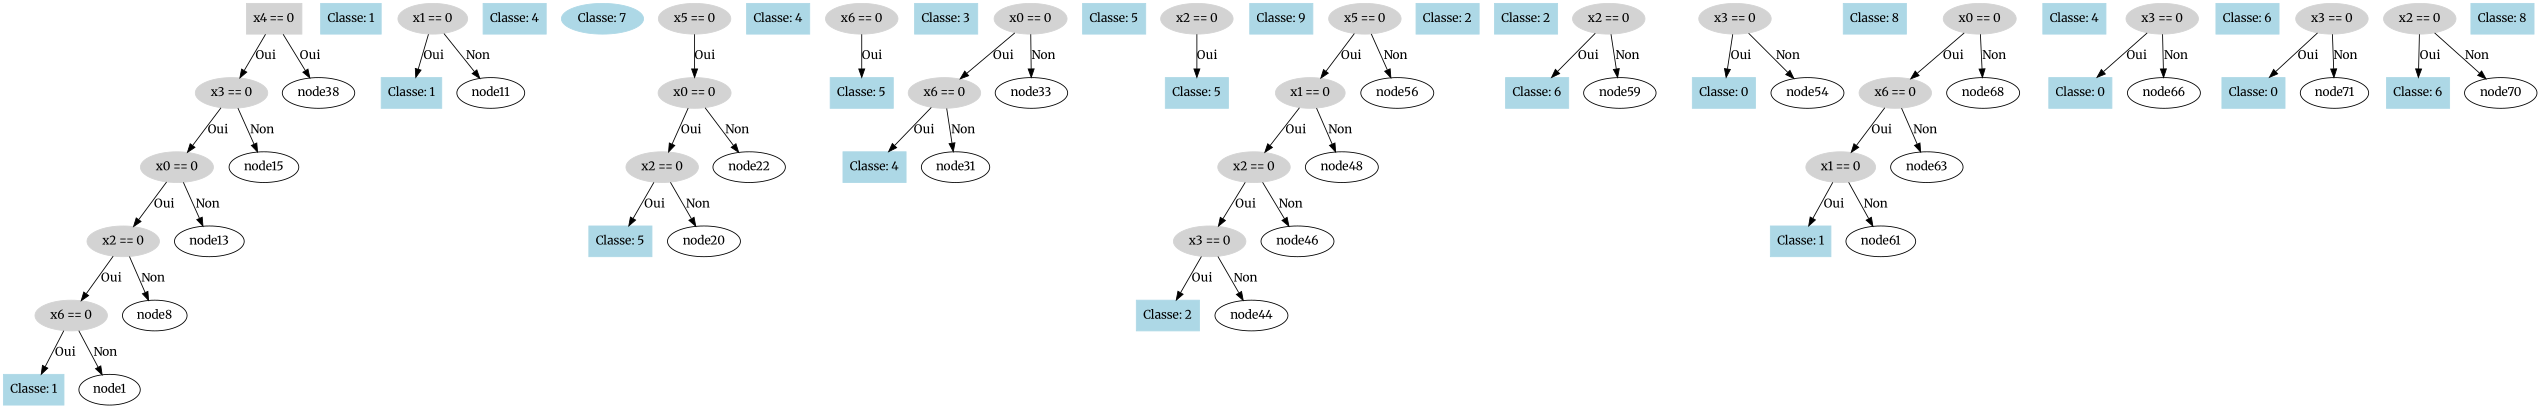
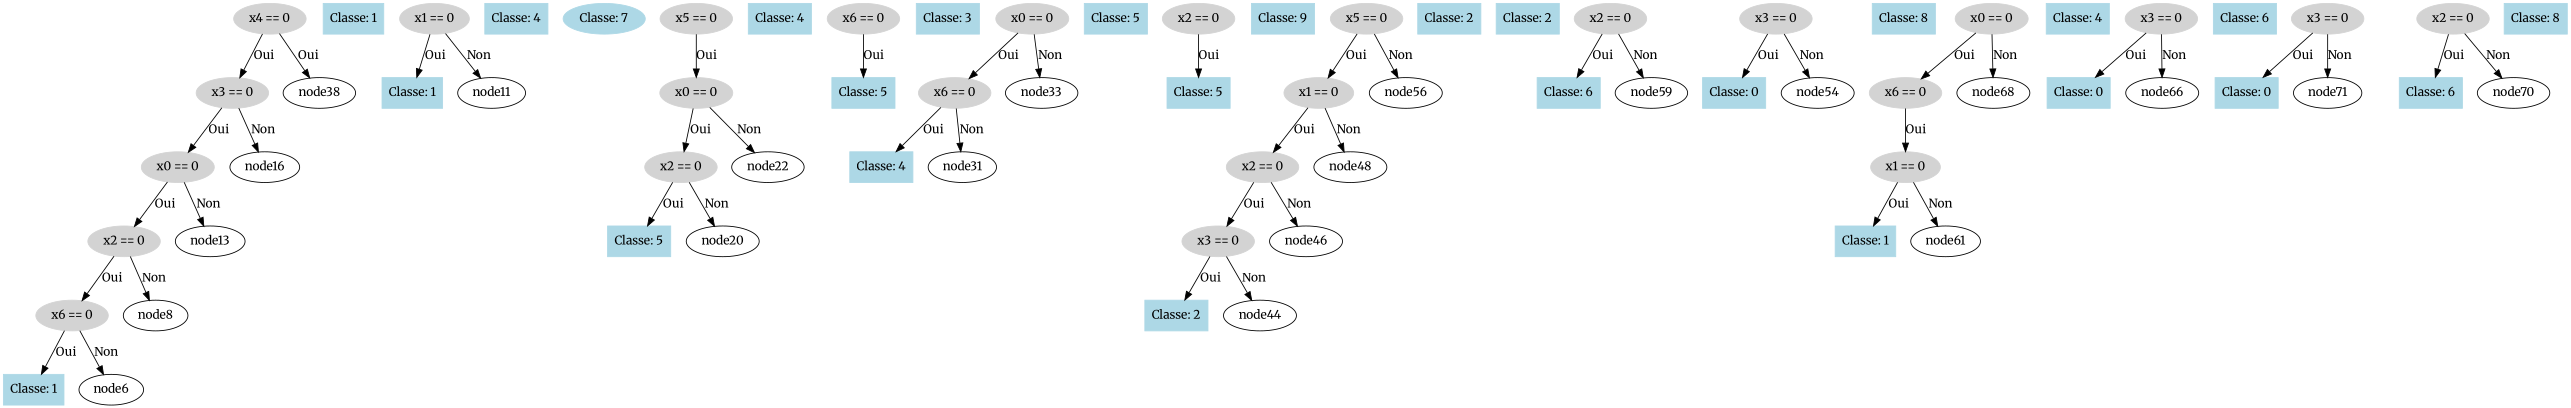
node "x4 == 0": shape box -> ellipse
node "node15": label "node15" -> "node16"
node "node63": removed
node "node1": label "node1" -> "node6"
